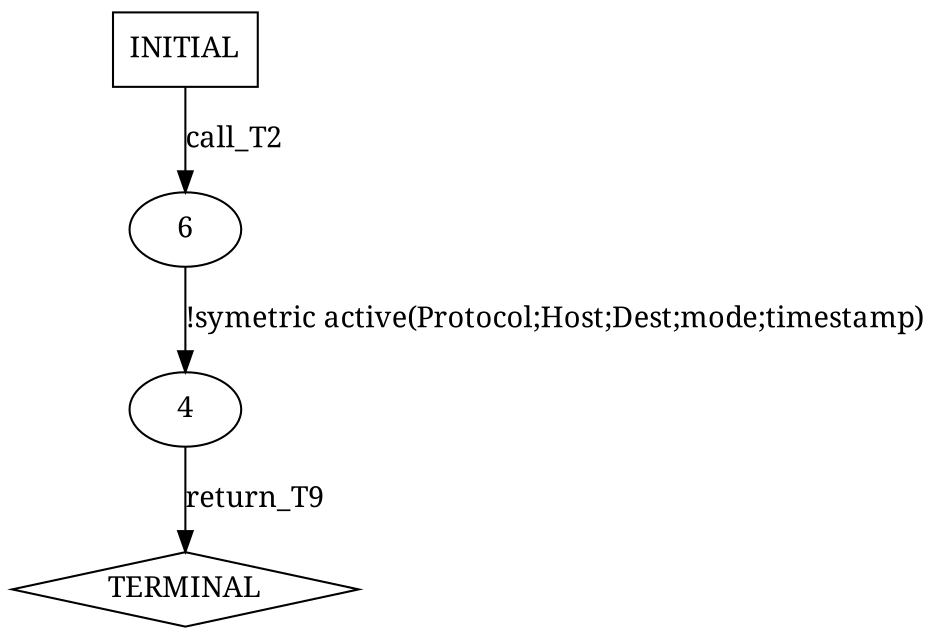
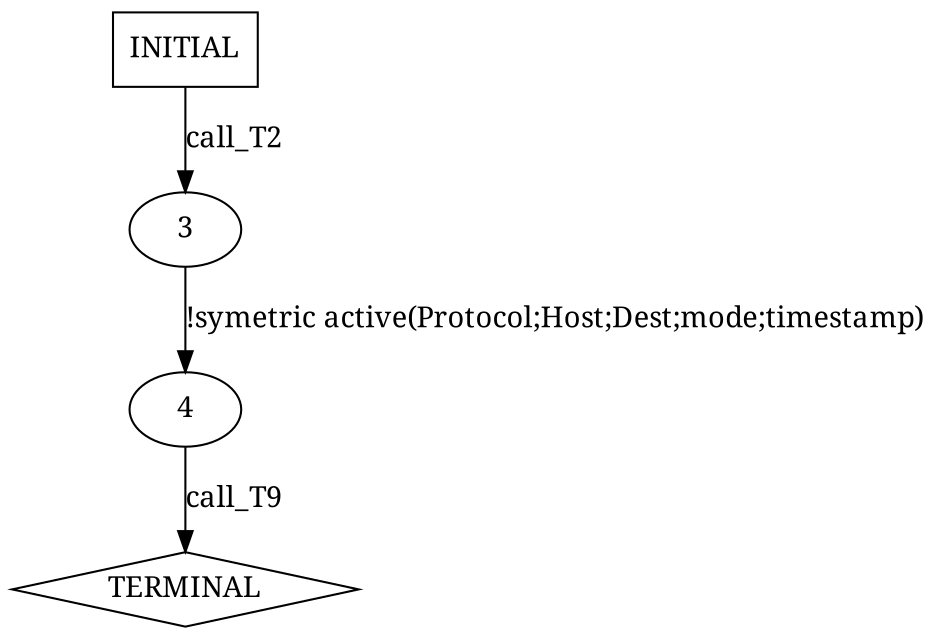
node "6": label "6" -> "3"
edge "4" -> "TERMINAL": label "return_T9" -> "call_T9"
